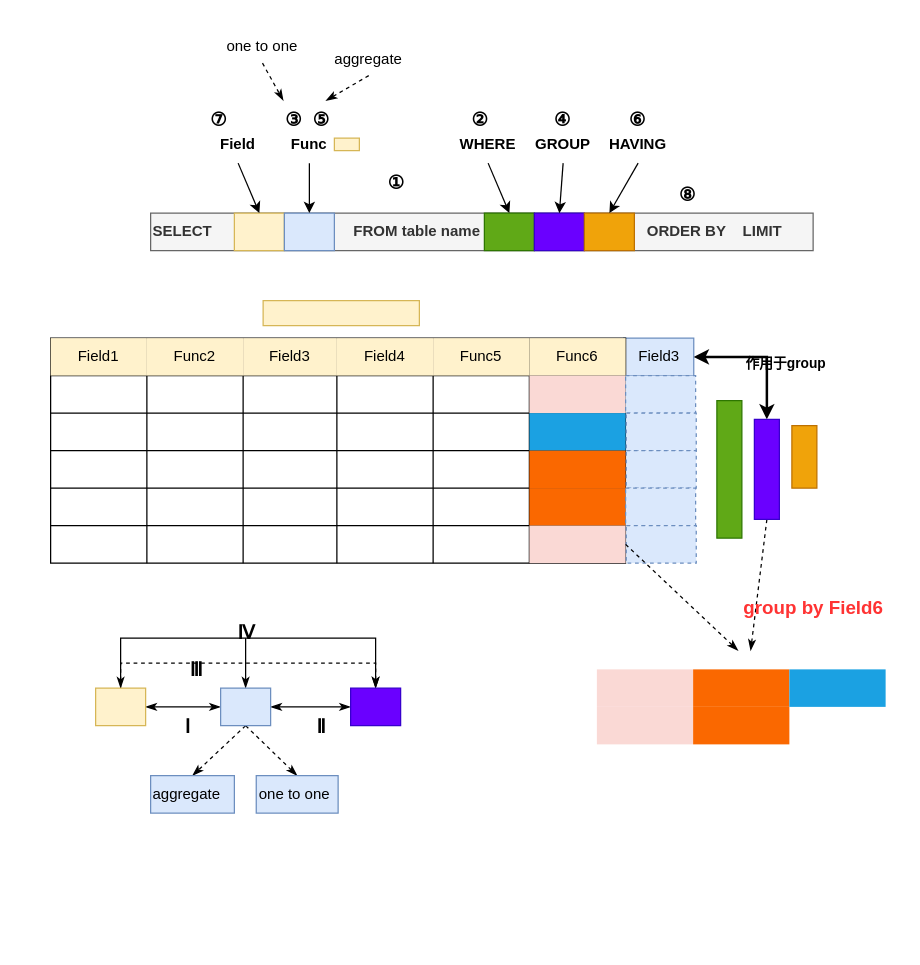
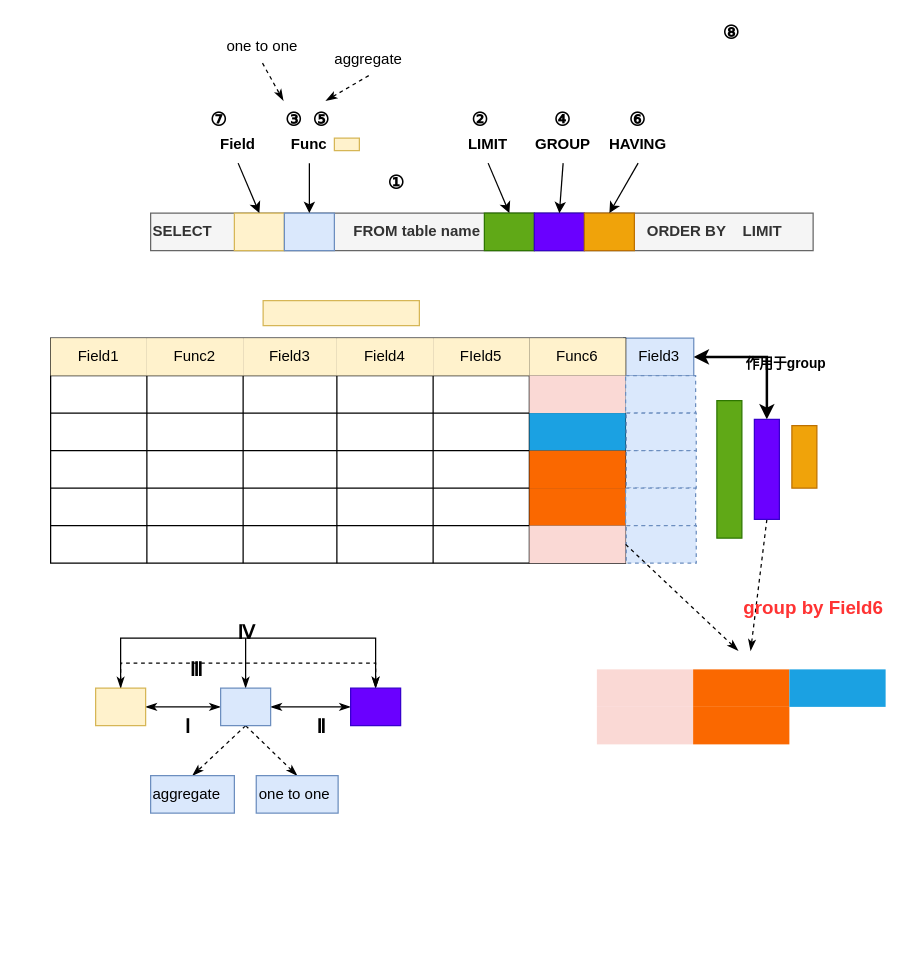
node "WHERE": label "WHERE" -> "LIMIT"
node "⑧": moved (688, 194) -> (732, 32)
node "Func5": label "Func5" -> "FIeld5"
